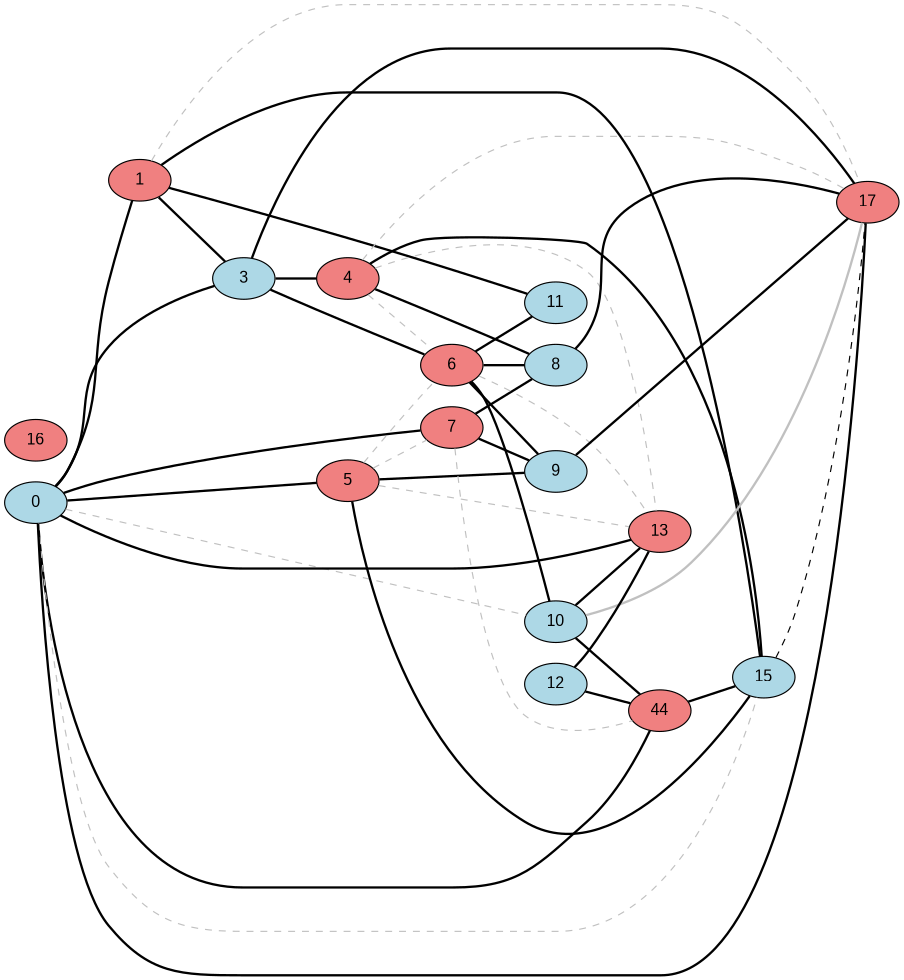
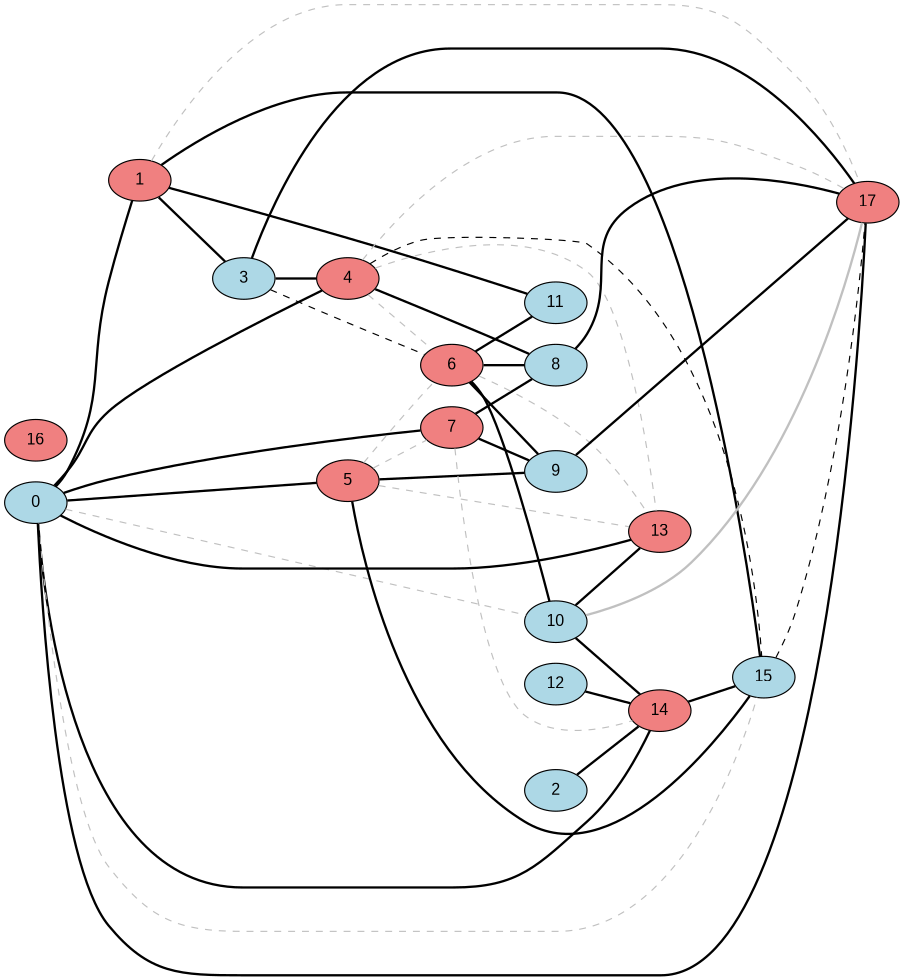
edge "3" -- "6": style bold -> dashed
edge "4" -- "15": style bold -> dashed
edge "3" -- "0": now "4" -- "0"
edge "13" -- "12": removed
node "44": label "44" -> "14"
node "2": added
